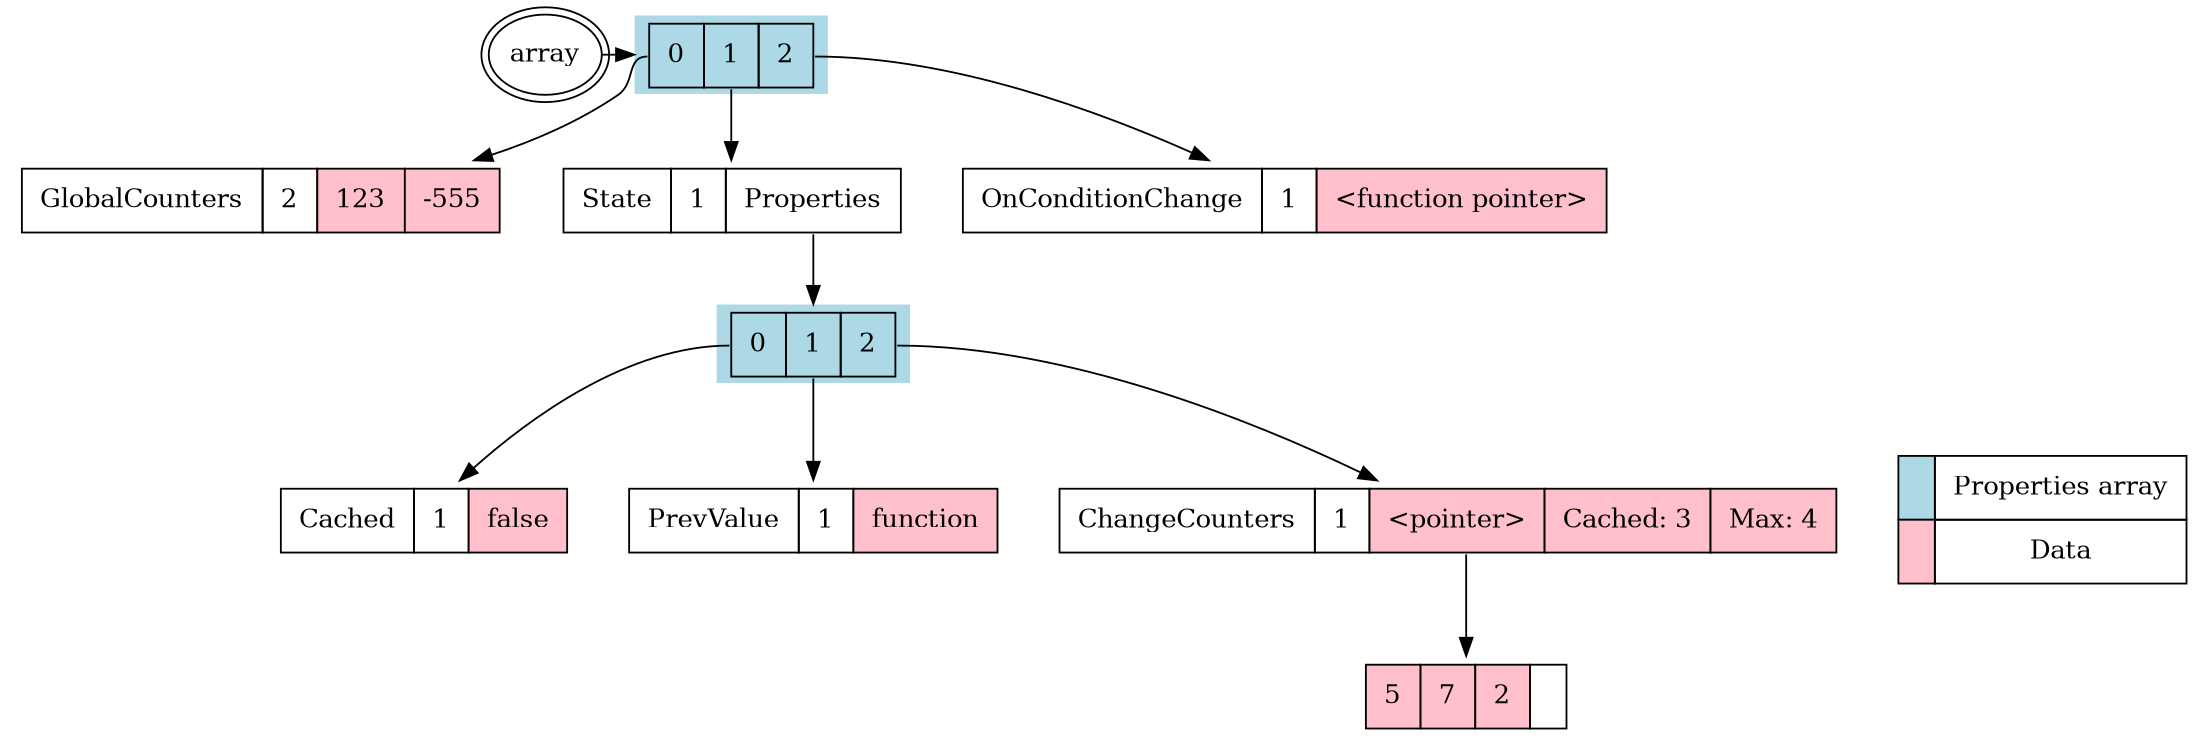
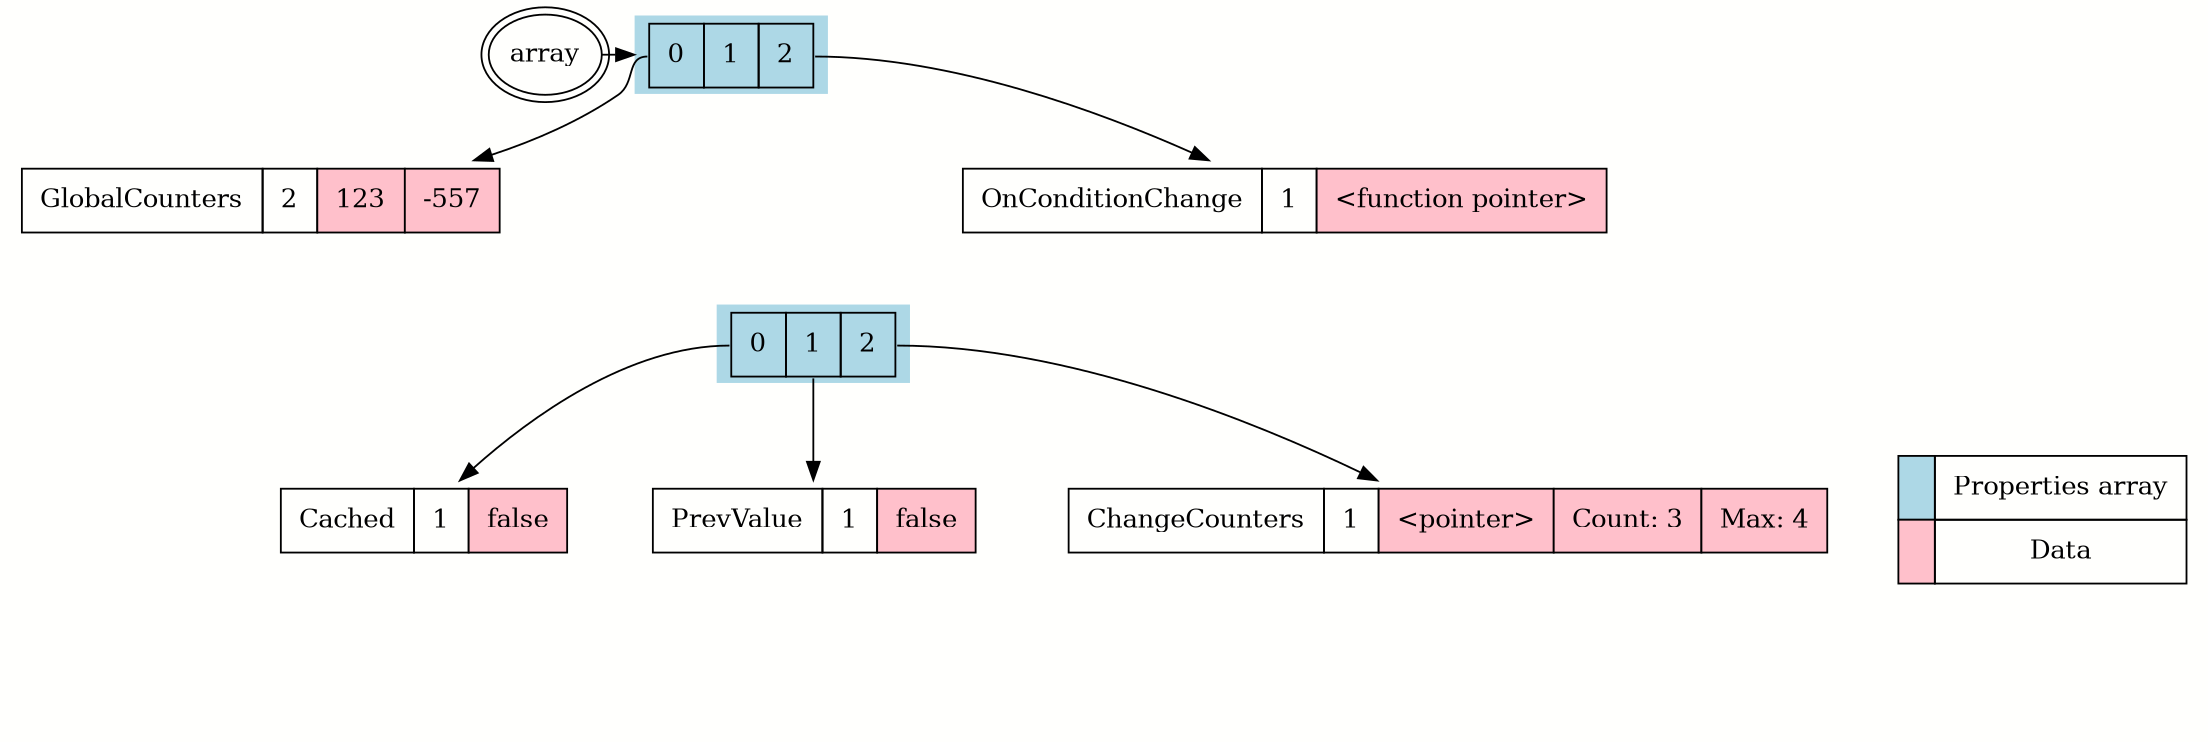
node "GlobalCounters": text "-555" -> "-557"
node "State": removed
node "PrevValue": text "function" -> "false"
node "ChangeCounters": text "Cached: 3" -> "Count: 3"
node "5": removed
